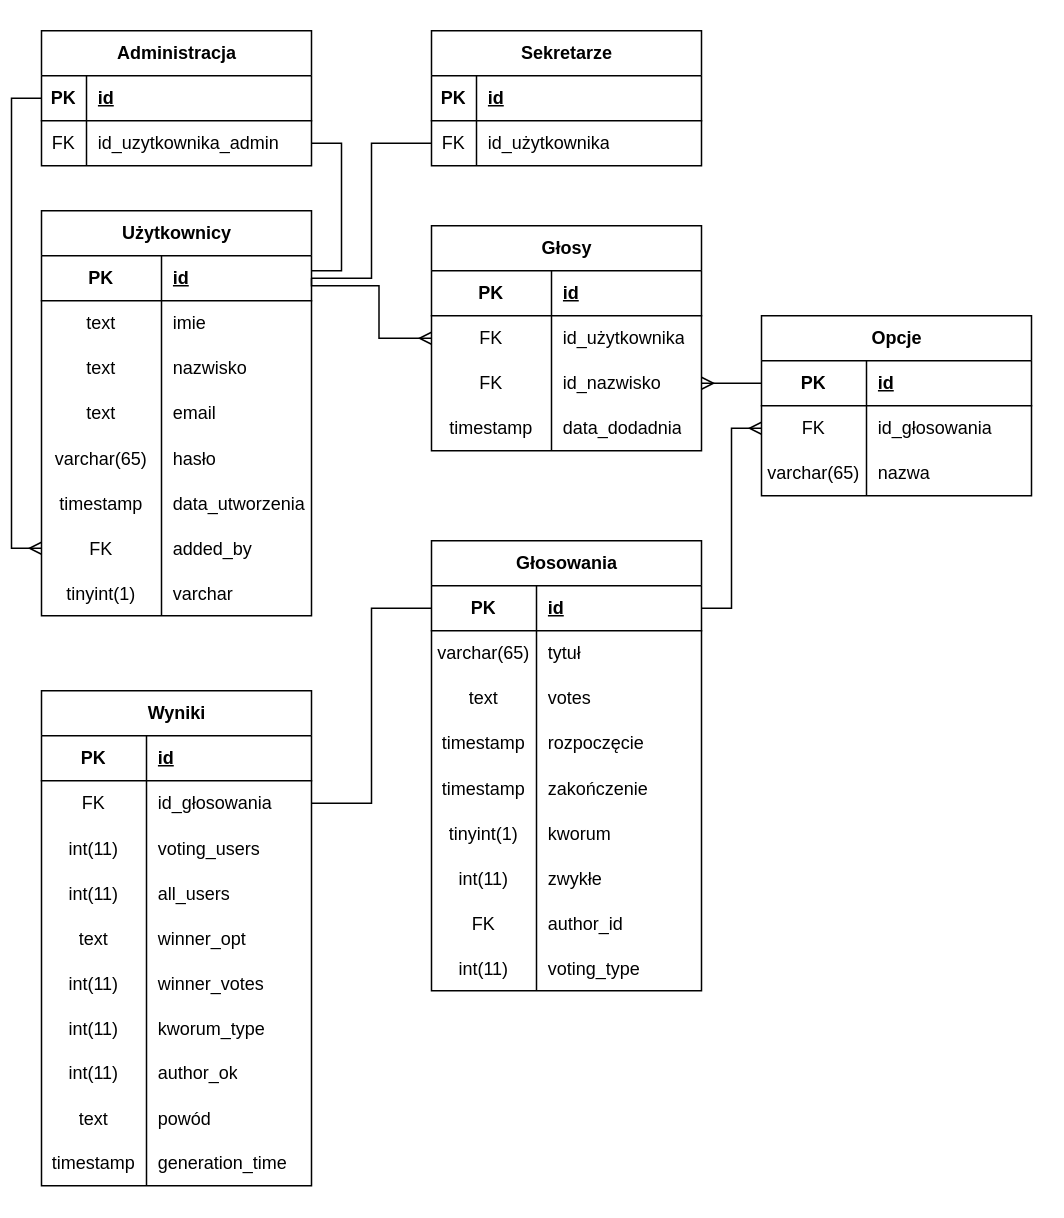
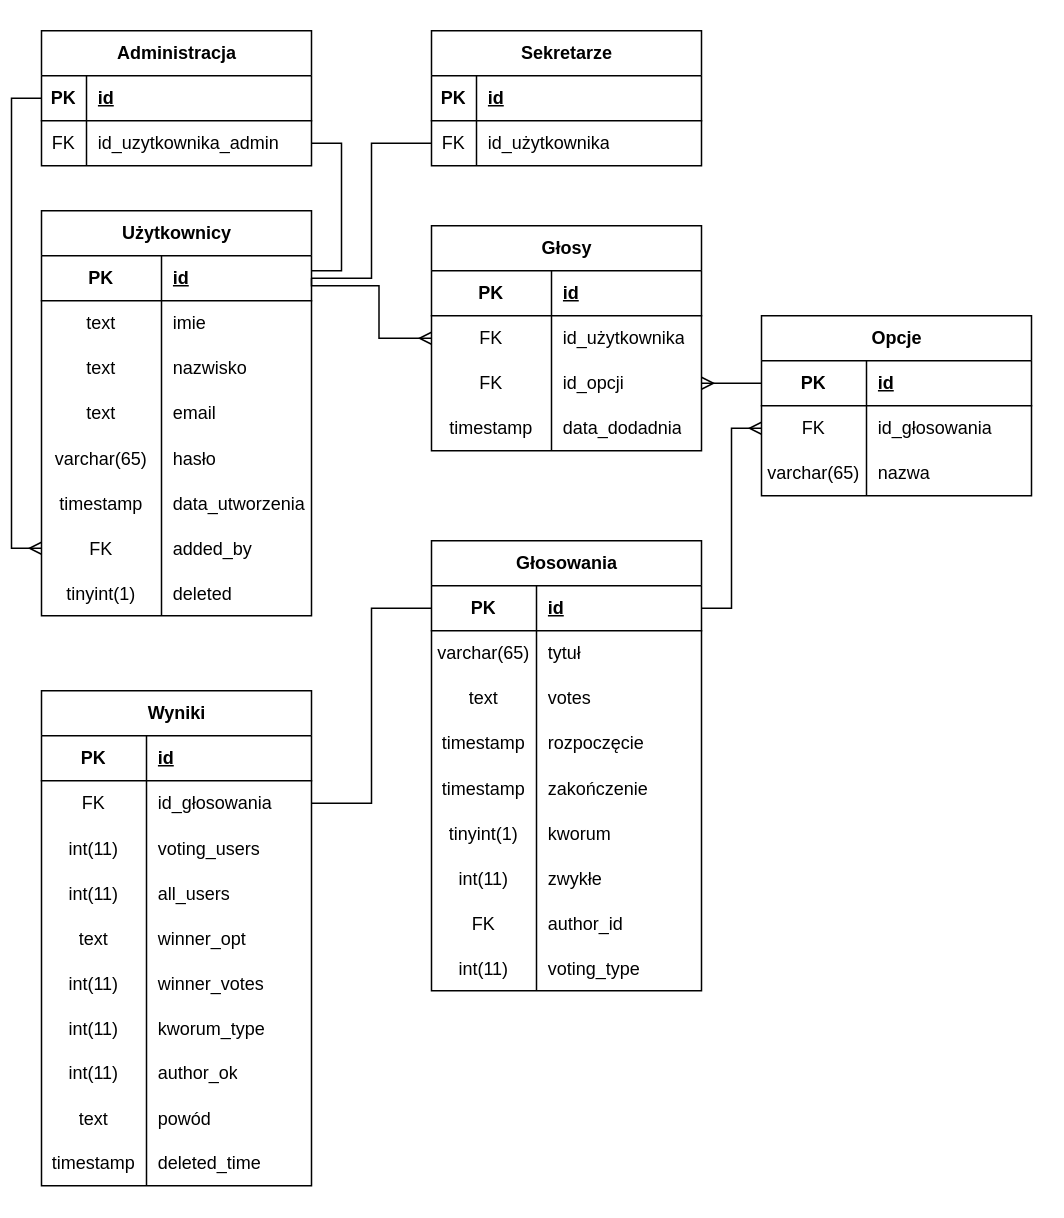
node "id_nazwisko": label "id_nazwisko" -> "id_opcji"
node "varchar": label "varchar" -> "deleted"
node "generation_time": label "generation_time" -> "deleted_time"
